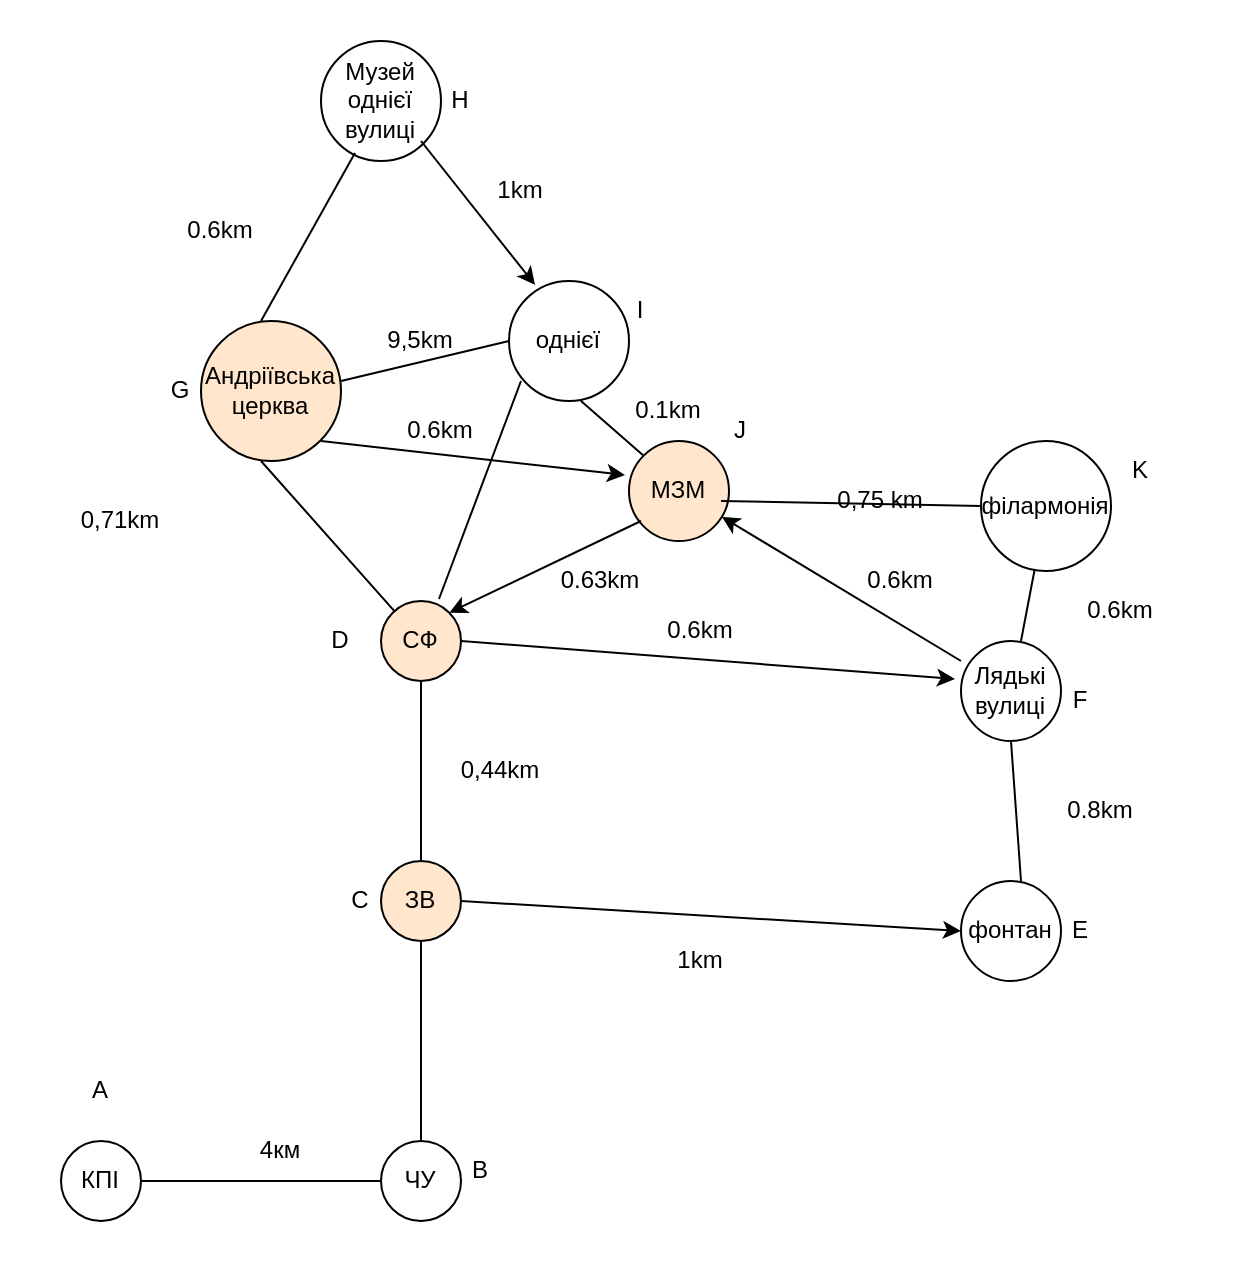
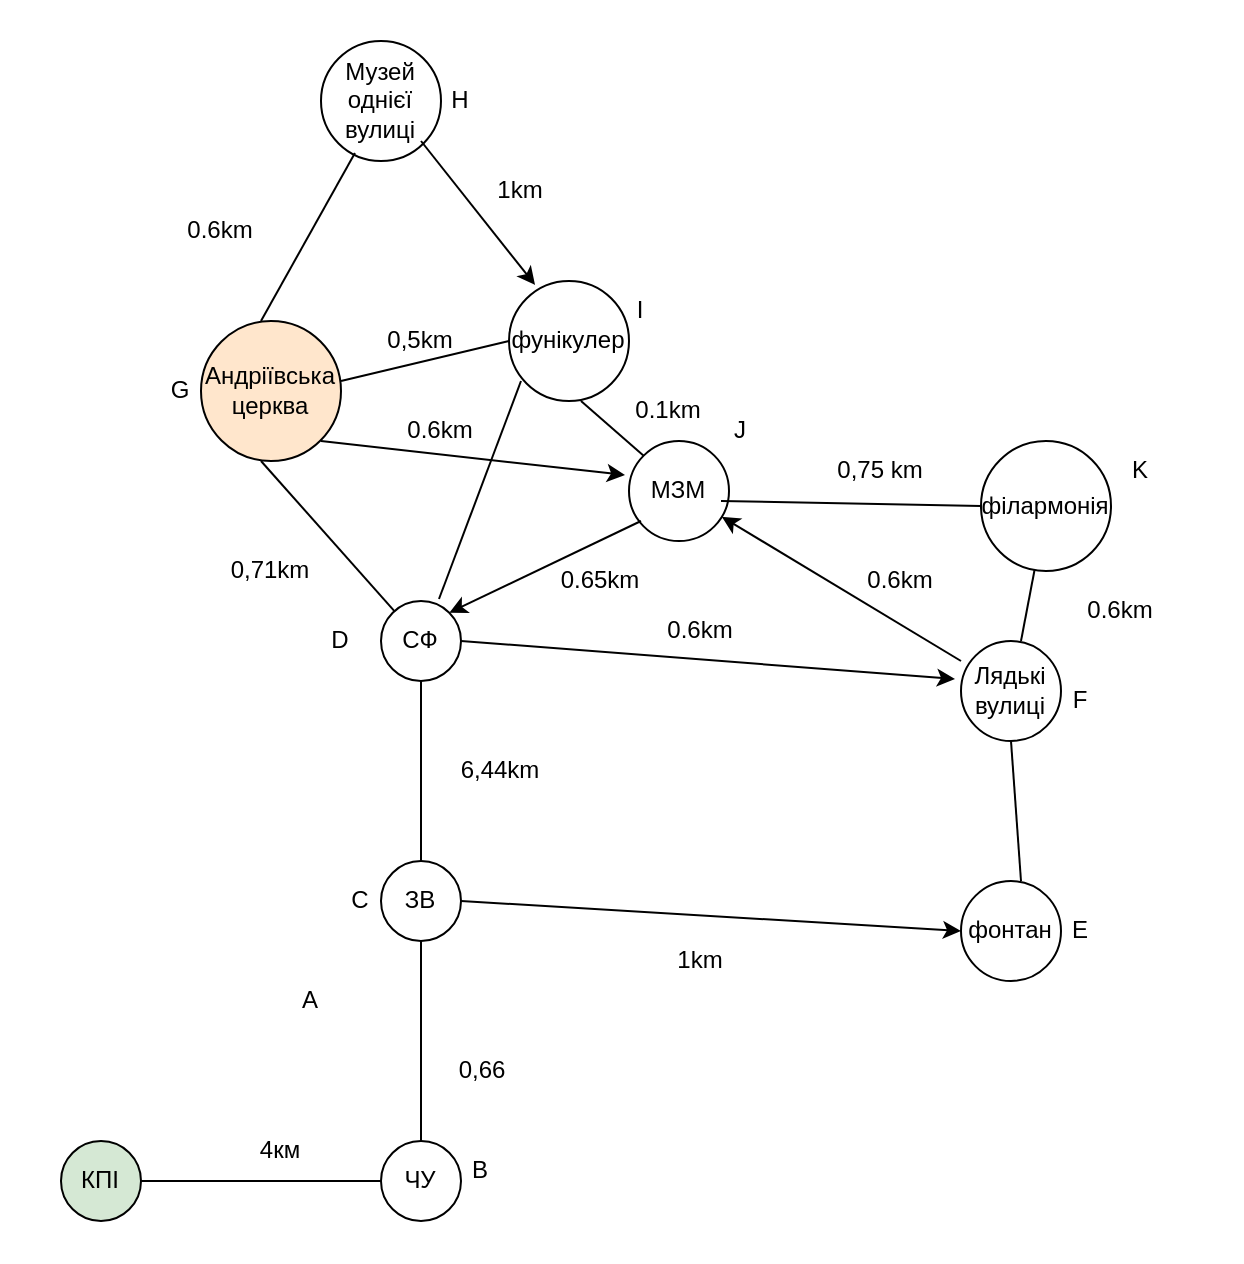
node "9,5km": label "9,5km" -> "0,5km"
node "однієї": label "однієї" -> "фунікулер"
node "МЗМ": fillcolor #ffe6cc -> #ffffff
node "0,75 km": moved (881, 501) -> (881, 471)
node "0,71km": moved (121, 521) -> (271, 571)
node "0.63km": label "0.63km" -> "0.65km"
node "СФ": fillcolor #ffe6cc -> #ffffff
node "0,44km": label "0,44km" -> "6,44km"
node "0.8km": removed
node "ЗВ": fillcolor #ffe6cc -> #ffffff
node "0,66": added
node "A": moved (101, 1091) -> (311, 1001)
node "КПІ": fillcolor #ffffff -> #d5e8d4
